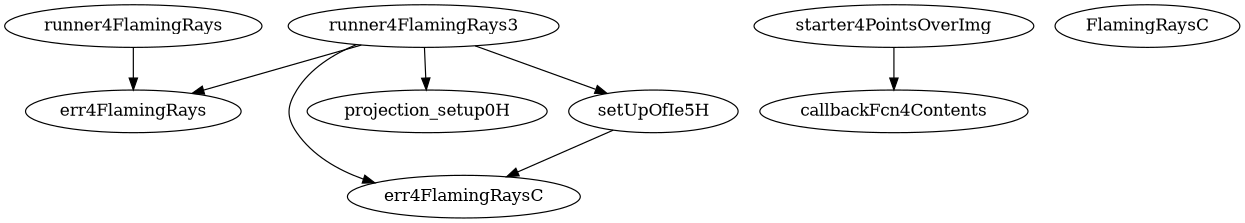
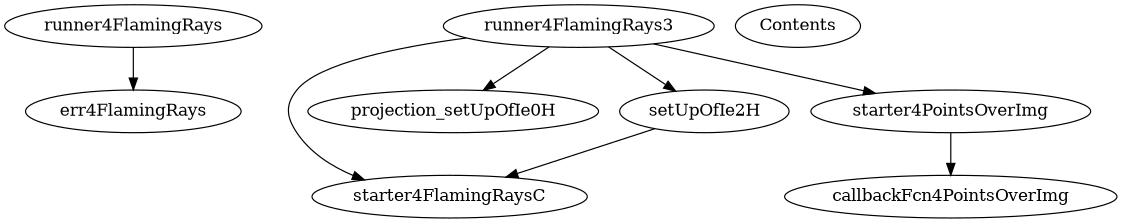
node "FlamingRaysC": label "FlamingRaysC" -> "Contents"
edge "runner4FlamingRays3" -> "err4FlamingRays": now "runner4FlamingRays3" -> "starter4PointsOverImg"
node "projection_setup0H": label "projection_setup0H" -> "projection_setUpOfIe0H"
node "setUpOfIe5H": label "setUpOfIe5H" -> "setUpOfIe2H"
node "callbackFcn4Contents": label "callbackFcn4Contents" -> "callbackFcn4PointsOverImg"
node "err4FlamingRaysC": label "err4FlamingRaysC" -> "starter4FlamingRaysC"
